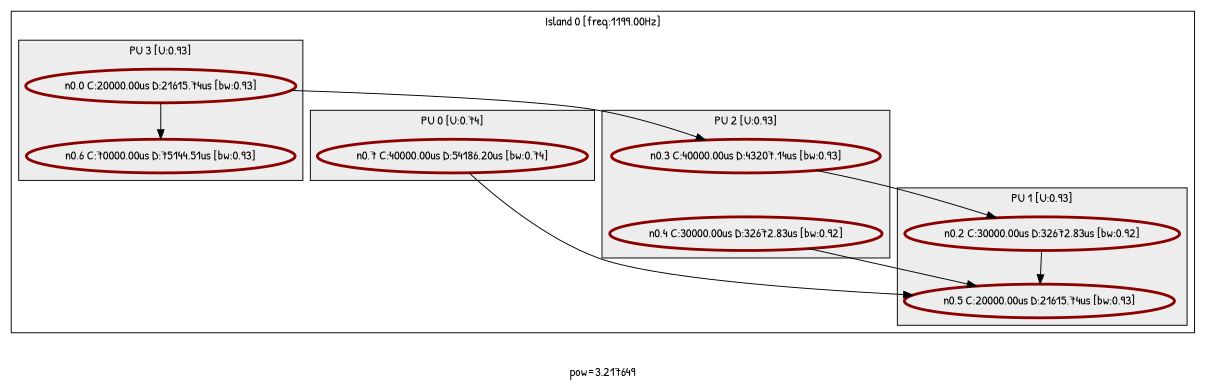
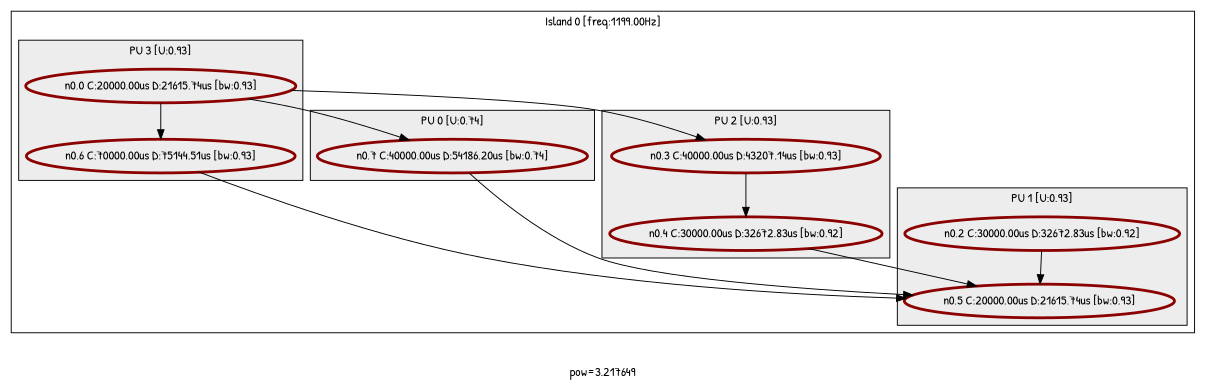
edge "n0,0 C:20000.00us D:21615.74us [bw:0.93]" -> "n0,7 C:40000.00us D:54186.20us [bw:0.74]": added
edge "n0,3 C:40000.00us D:43207.14us [bw:0.93]" -> "n0,2 C:30000.00us D:32672.83us [bw:0.92]": now "n0,3 C:40000.00us D:43207.14us [bw:0.93]" -> "n0,4 C:30000.00us D:32672.83us [bw:0.92]"
edge "n0,6 C:70000.00us D:75144.51us [bw:0.93]" -> "n0,5 C:20000.00us D:21615.74us [bw:0.93]": added
